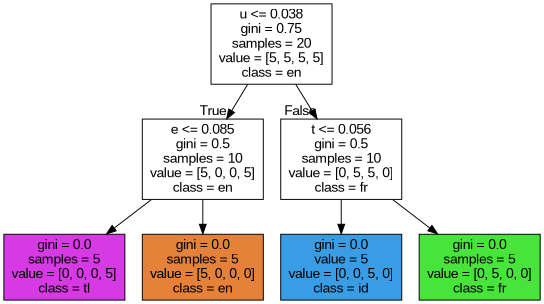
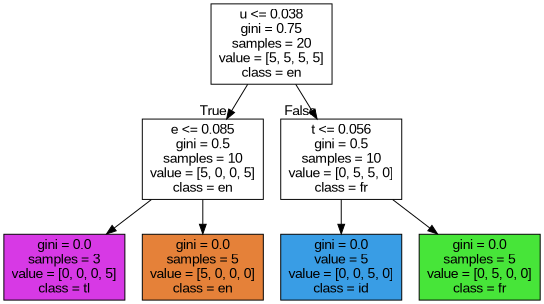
node "gini = 0.0 samples = 5 value = [0, 0, 0, 5] class = tl": label "gini = 0.0 samples = 5 value = [0, 0, 0, 5] class = tl" -> "gini = 0.0 samples = 3 value = [0, 0, 0, 5] class = tl"
